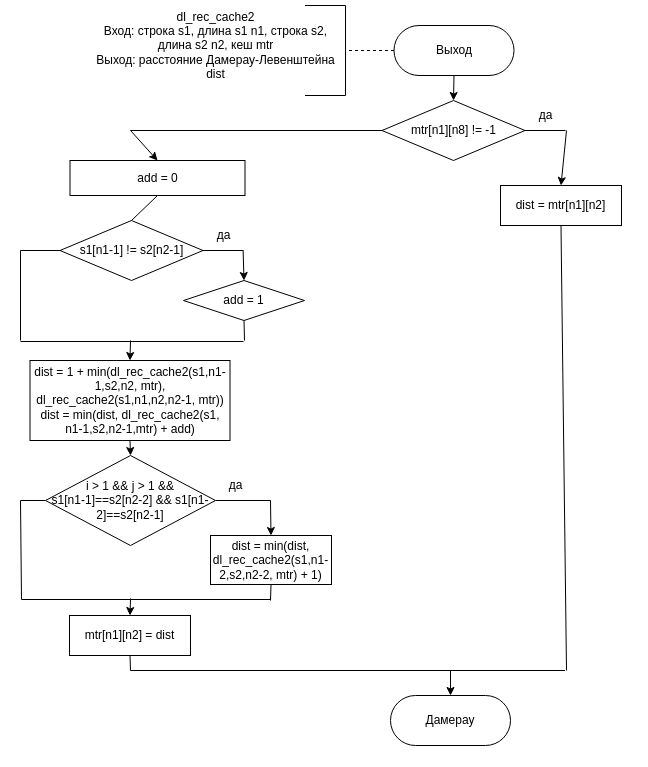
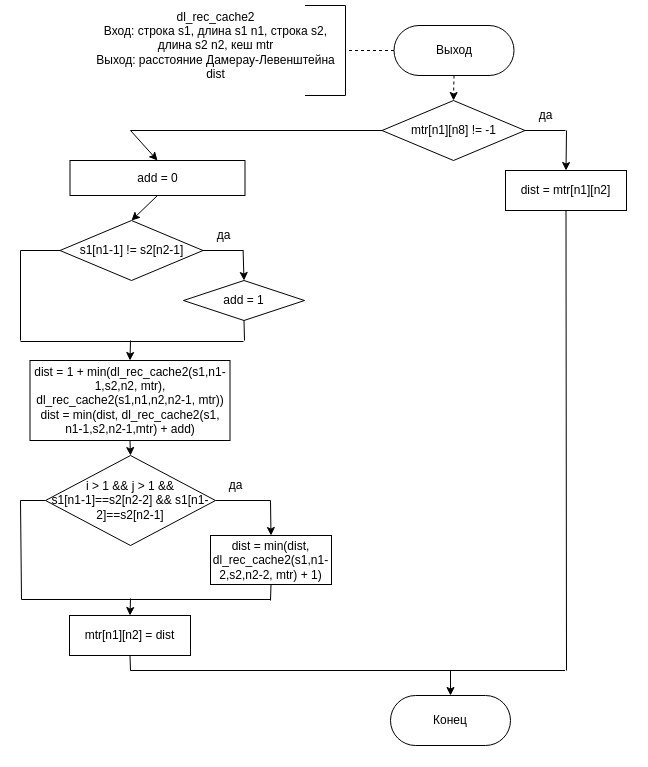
edge "Выход" -> "mtr[n1][n8] != -1": style solid -> dashed
node "dist = mtr[n1][n2]": moved (561, 206) -> (566, 191)
edge "add = 0" -- "s1[n1-1] != s2[n2-1]": arrowhead none -> classic
node "Дамерау": label "Дамерау" -> "Конец"
